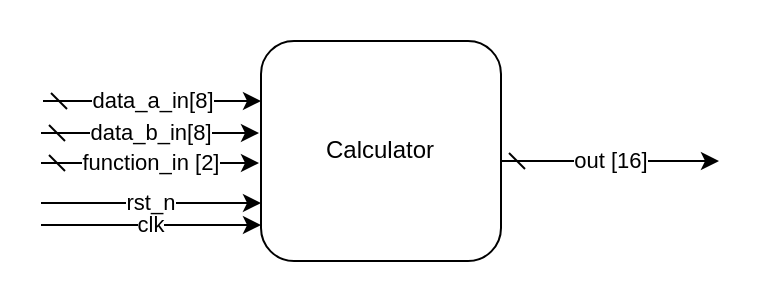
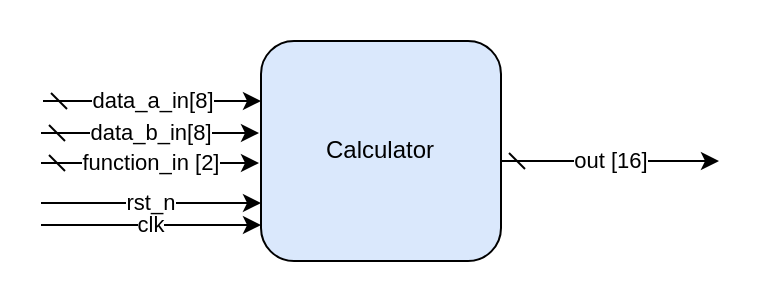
node "Calculator": fillcolor #ffffff -> #dae8fc
